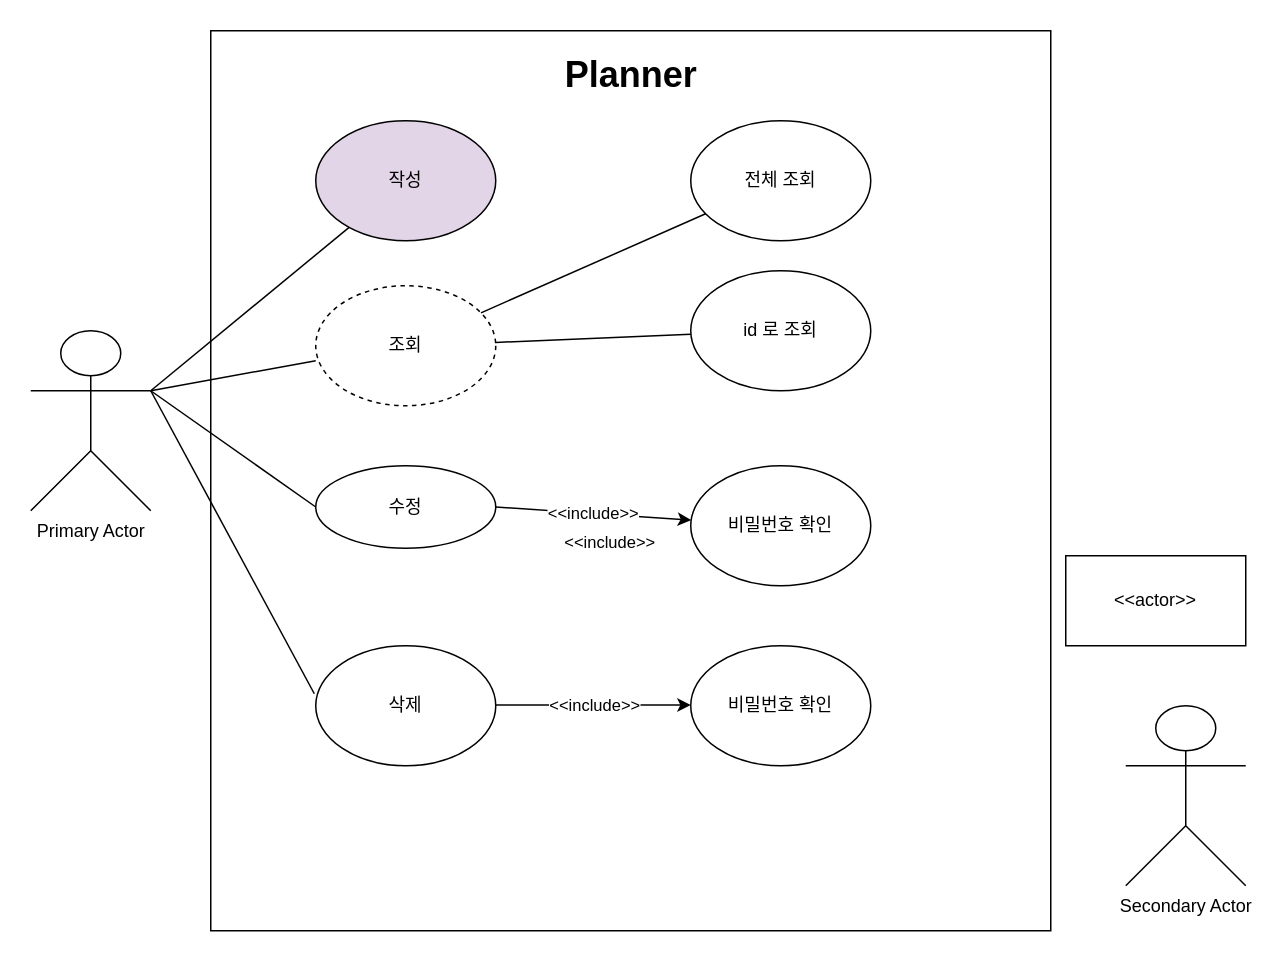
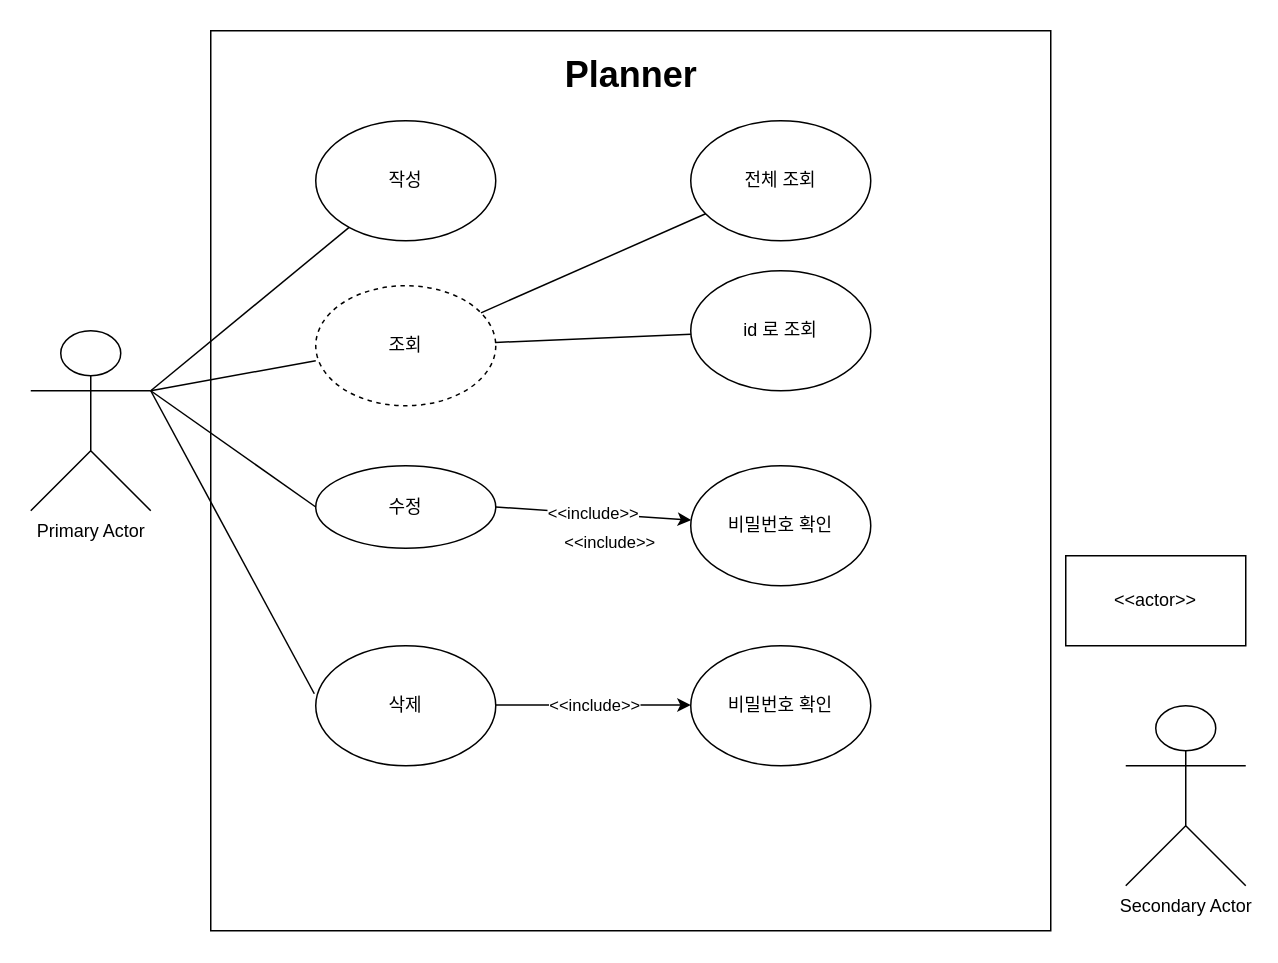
node "작성": fillcolor #e1d5e7 -> #ffffff
